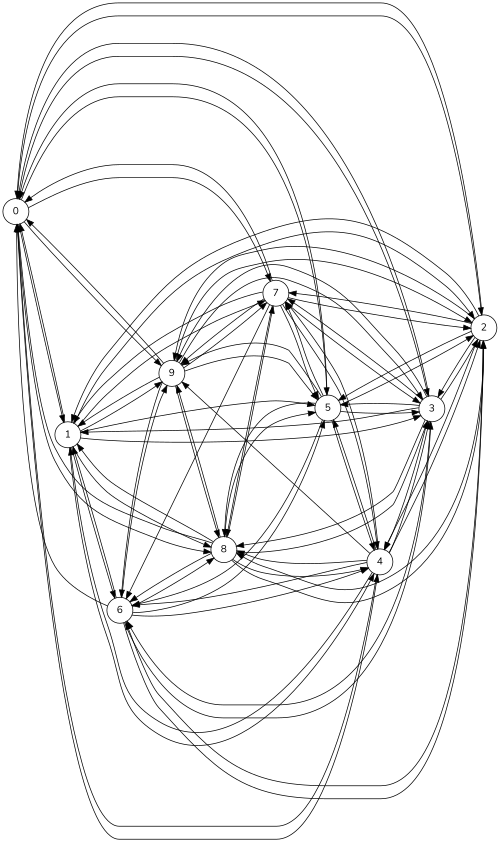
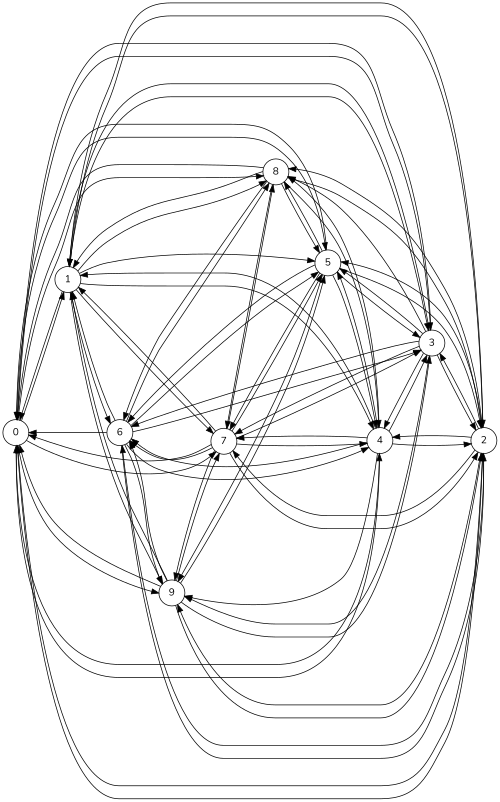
edge "9" -> "8": removed
edge "8" -> "9": removed
edge "8" -> "3": removed
